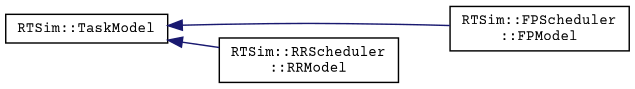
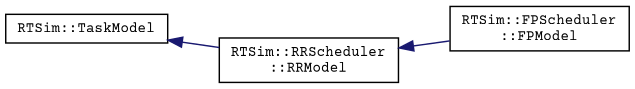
edge "RTSim::FPScheduler ::FPModel" -> "RTSim::TaskModel": now "RTSim::FPScheduler ::FPModel" -> "RTSim::RRScheduler ::RRModel"
